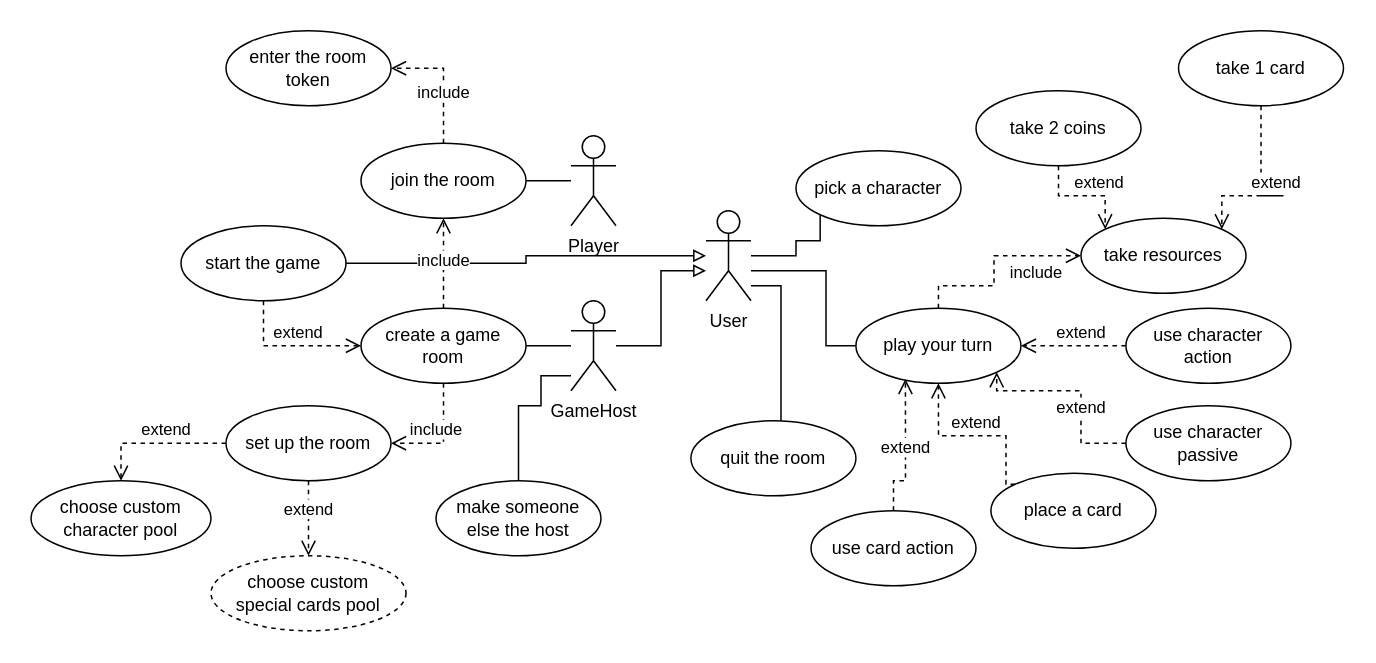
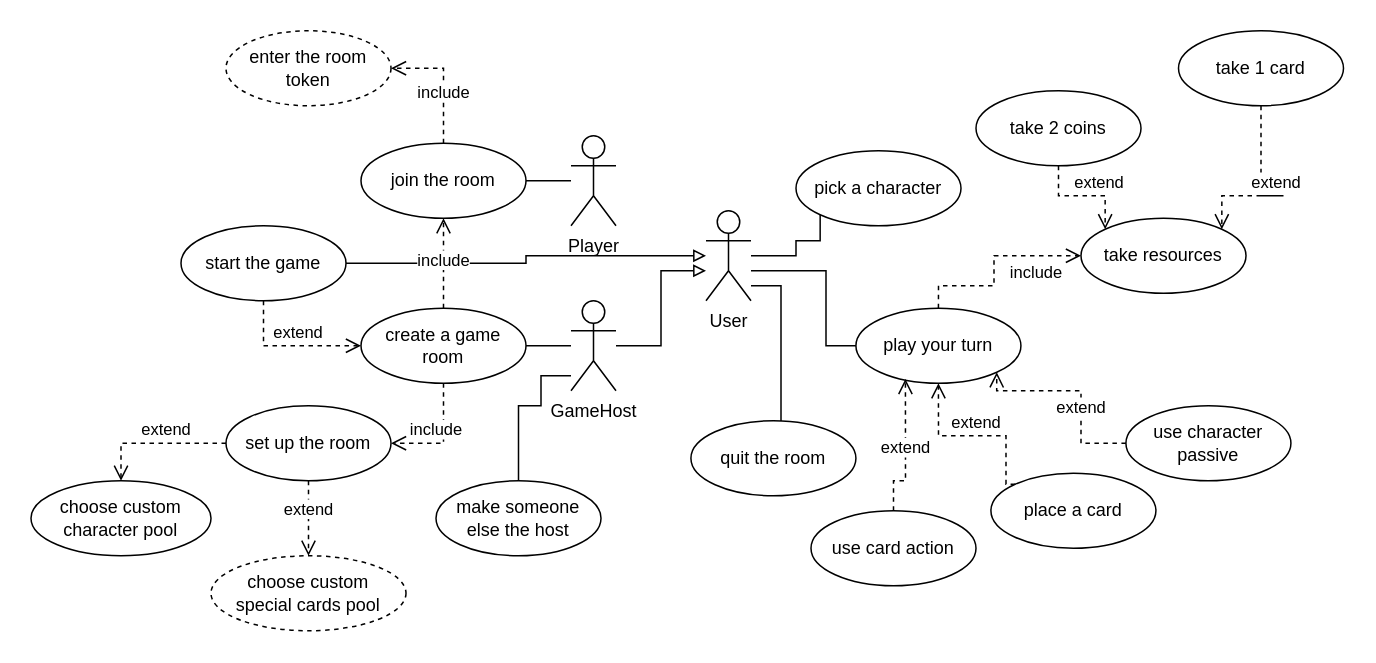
node "enter the room token": style solid -> dashed
edge "use character action" -> "play your turn": removed, label "extend"
node "use character action": removed
